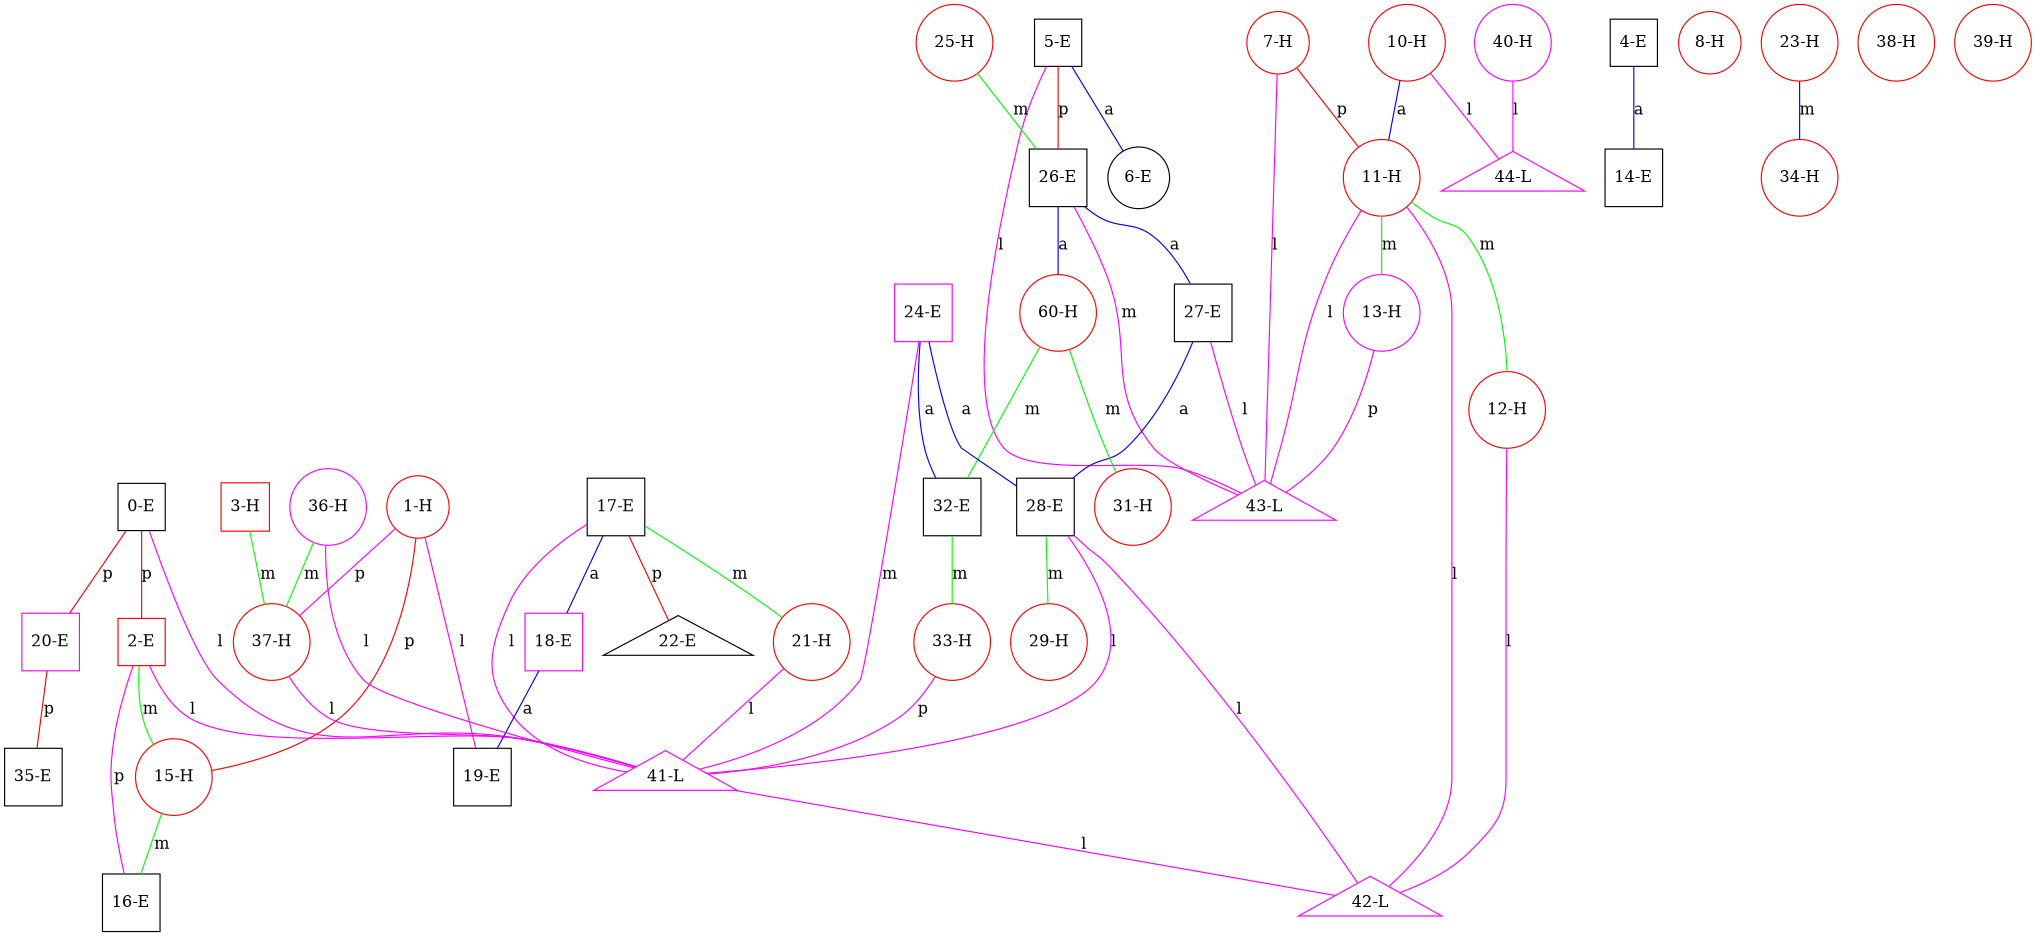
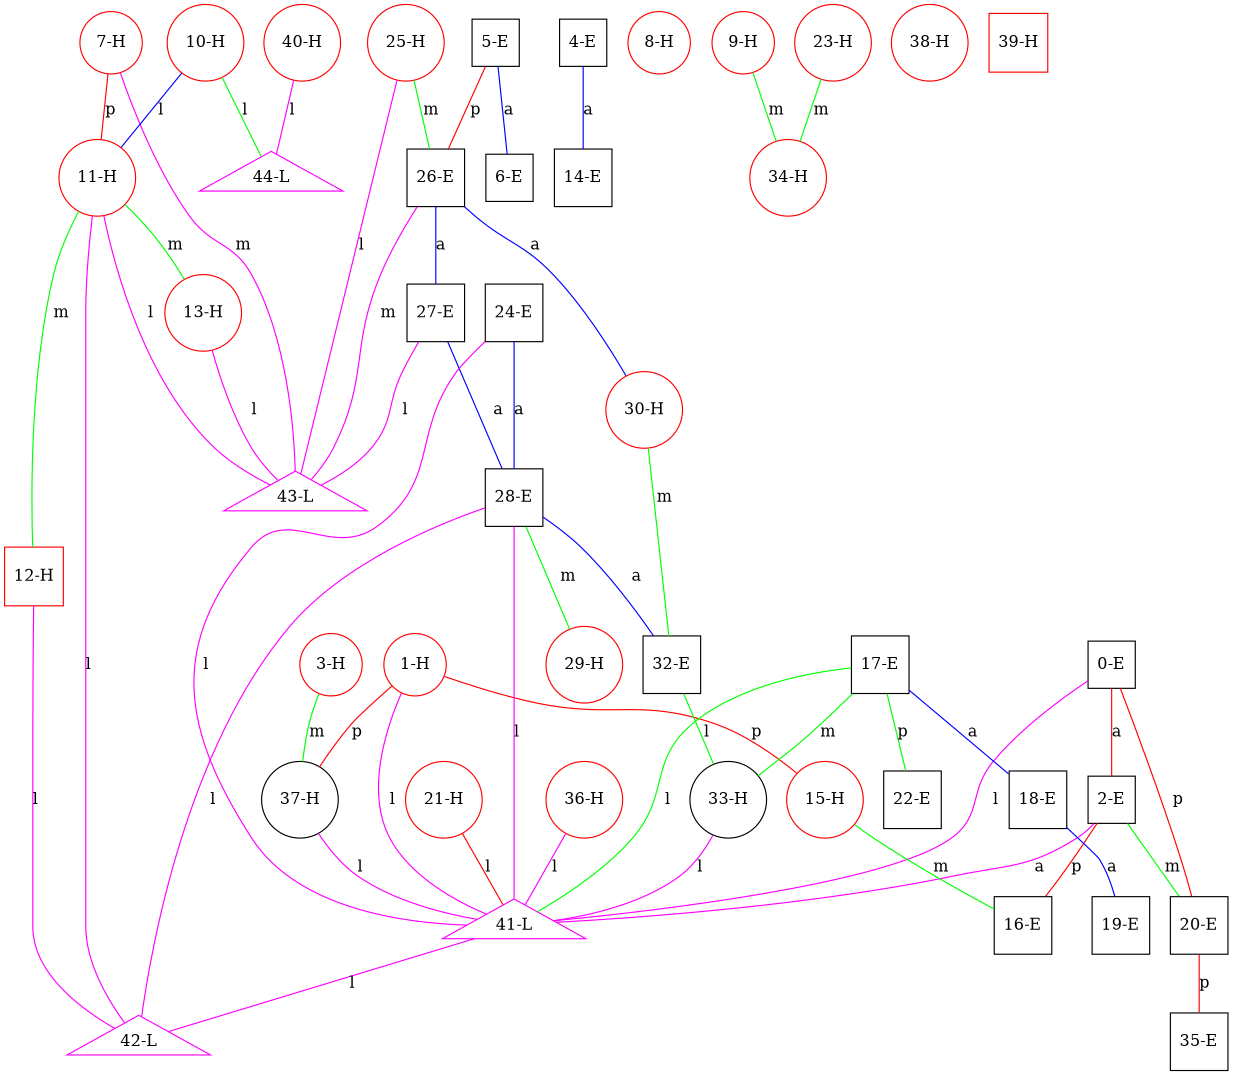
node "9-H": added
node "40-H": color magenta -> red
node "39-H": shape circle -> square
edge "10-H" -- "11-H": label "a" -> "l"
edge "23-H" -- "34-H": color blue -> green
edge "10-H" -- "44-L": color magenta -> green
node "6-E": shape circle -> square
edge "7-H" -- "43-L": label "l" -> "m"
node "24-E": color magenta -> black
node "60-H": label "60-H" -> "30-H"
node "13-H": color magenta -> red
edge "5-E" -- "43-L": now "25-H" -- "43-L"
edge "13-H" -- "43-L": label "p" -> "l"
node "12-H": shape circle -> square
edge "24-E" -- "32-E": now "28-E" -- "32-E"
node "3-H": shape square -> circle
node "36-H": color magenta -> red
node "31-H": removed
edge "17-E" -- "21-H": now "17-E" -- "33-H"
edge "1-H" -- "37-H": color magenta -> red
edge "36-H" -- "37-H": removed, label "m"
edge "0-E" -- "2-E": label "p" -> "a"
edge "24-E" -- "41-L": label "m" -> "l"
edge "32-E" -- "33-H": label "m" -> "l"
edge "17-E" -- "22-E": color red -> green
node "20-E": color magenta -> black
node "2-E": color red -> black
node "37-H": color red -> black
node "18-E": color magenta -> black
node "22-E": shape triangle -> square
node "33-H": color red -> black
edge "1-H" -- "19-E": now "1-H" -- "41-L"
edge "17-E" -- "41-L": color magenta -> green
edge "2-E" -- "15-H": now "2-E" -- "20-E"
edge "2-E" -- "41-L": label "l" -> "a"
edge "33-H" -- "41-L": label "p" -> "l"
edge "21-H" -- "41-L": color magenta -> red
edge "2-E" -- "16-E": color magenta -> red
